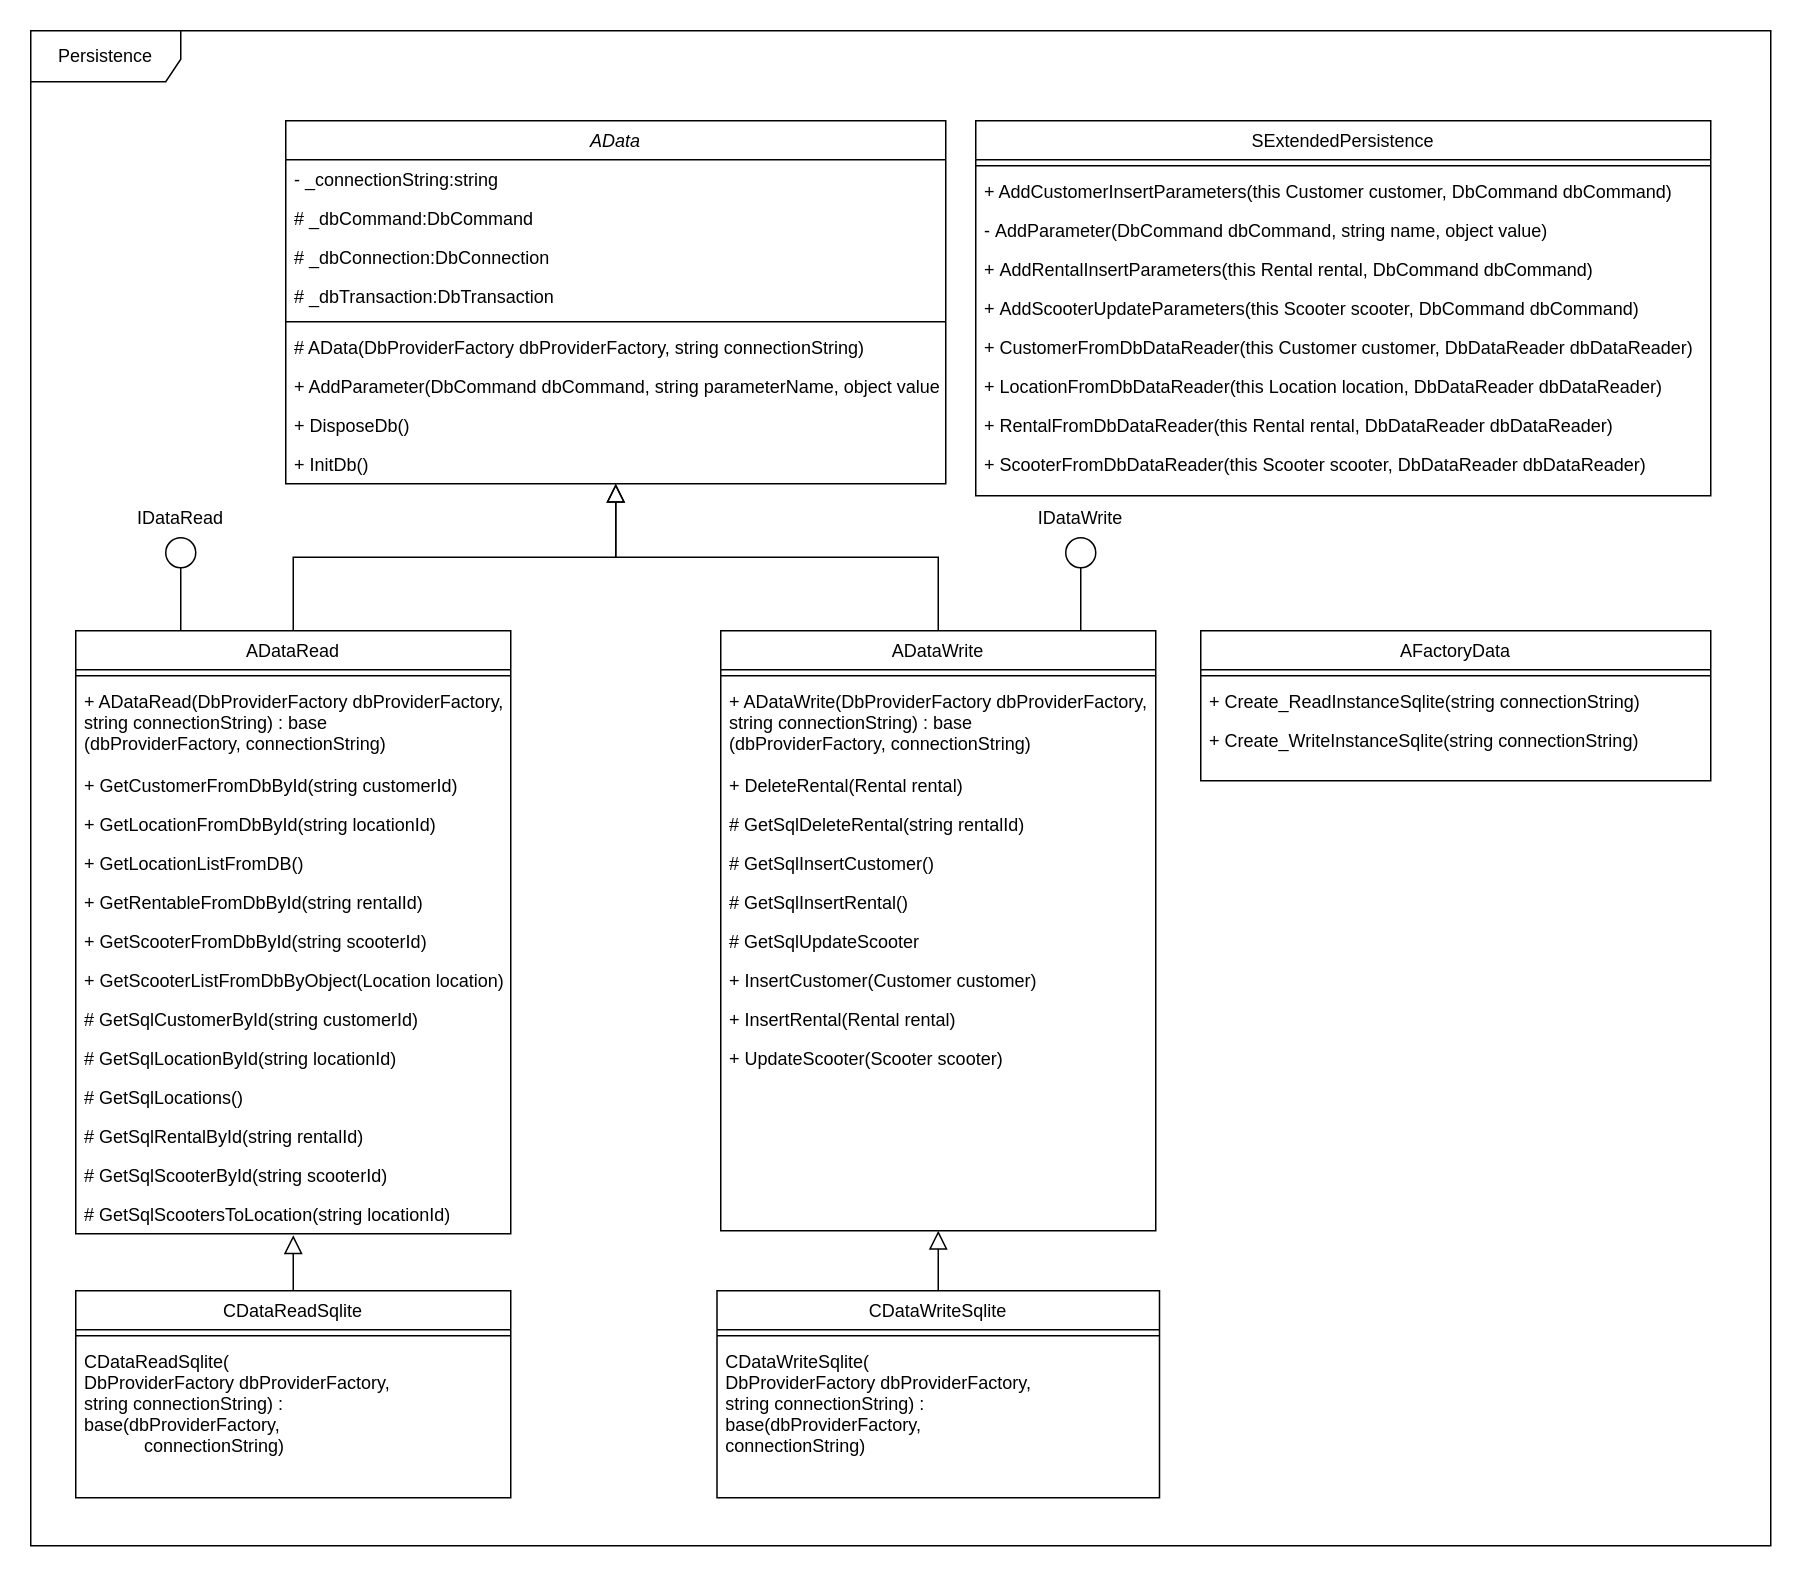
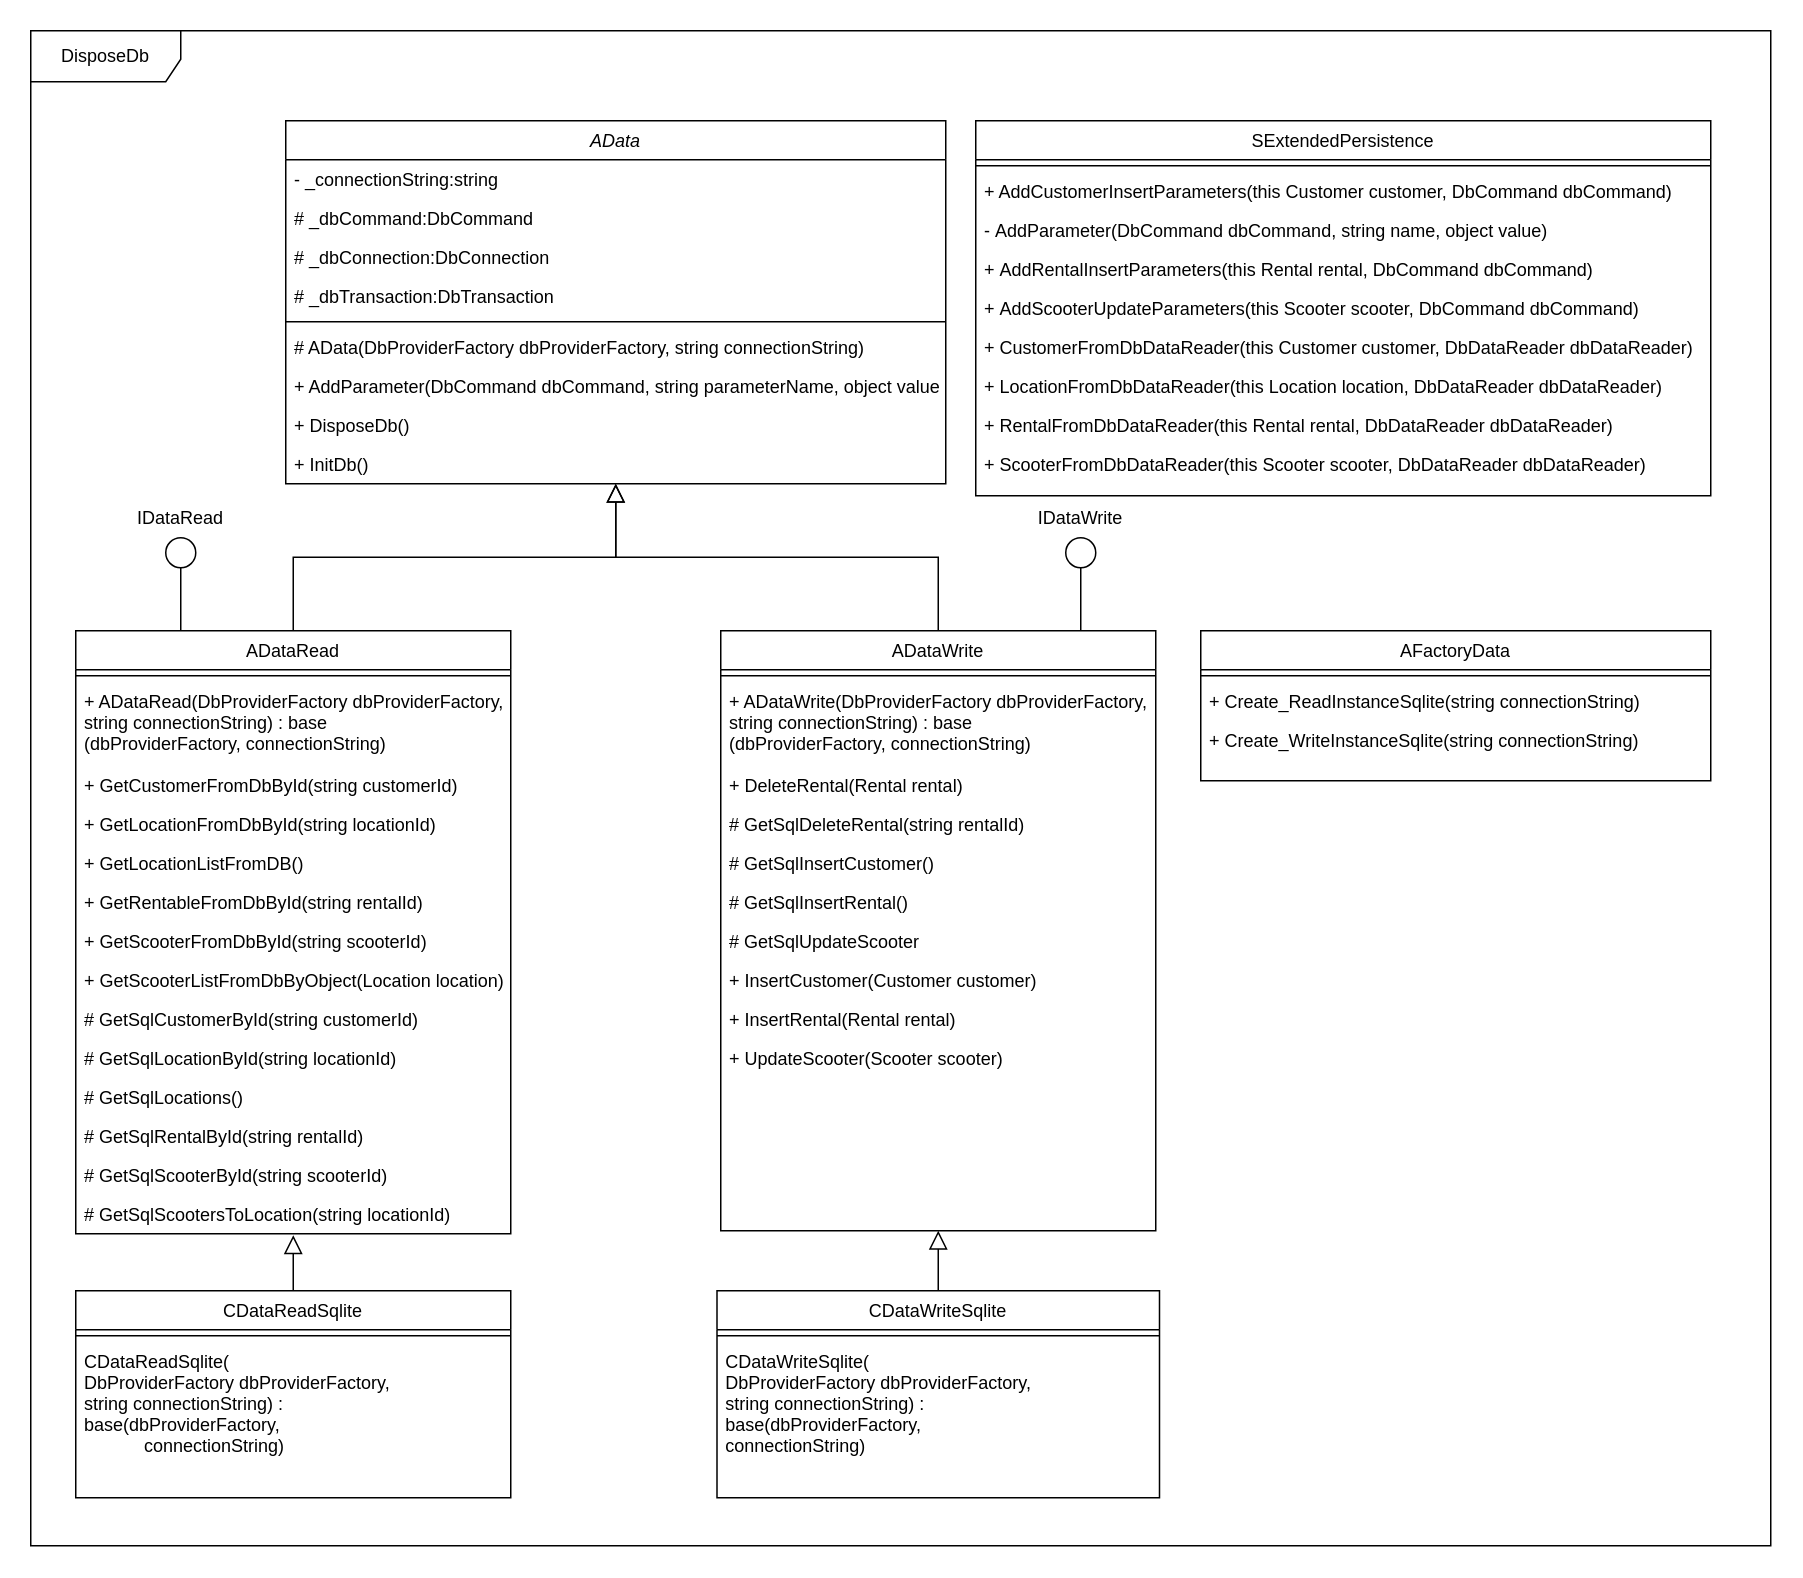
node "Persistence": label "Persistence" -> "DisposeDb"
